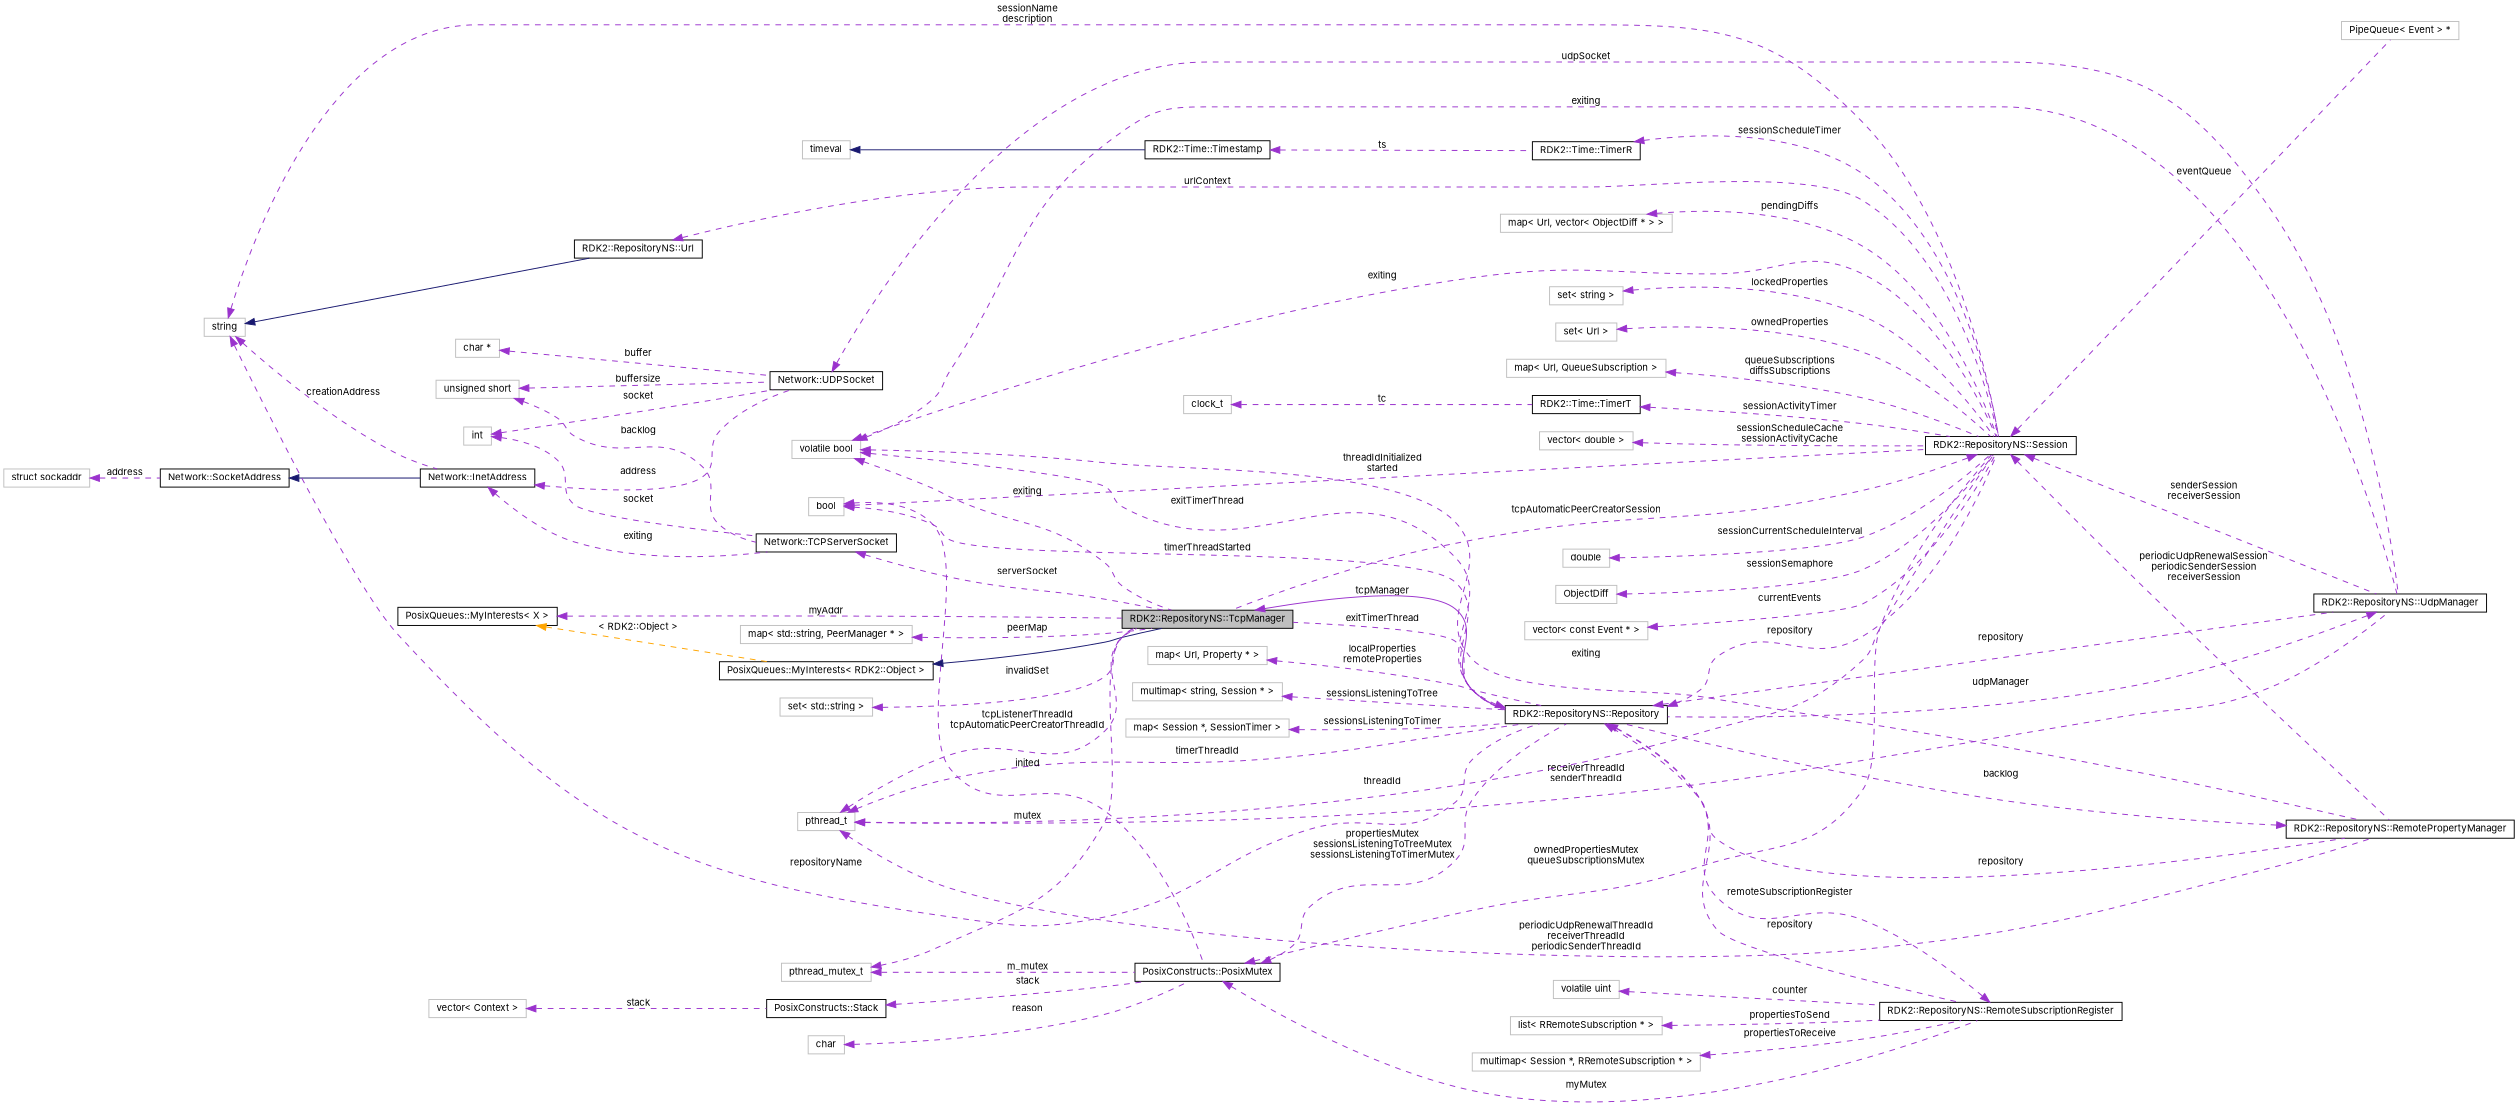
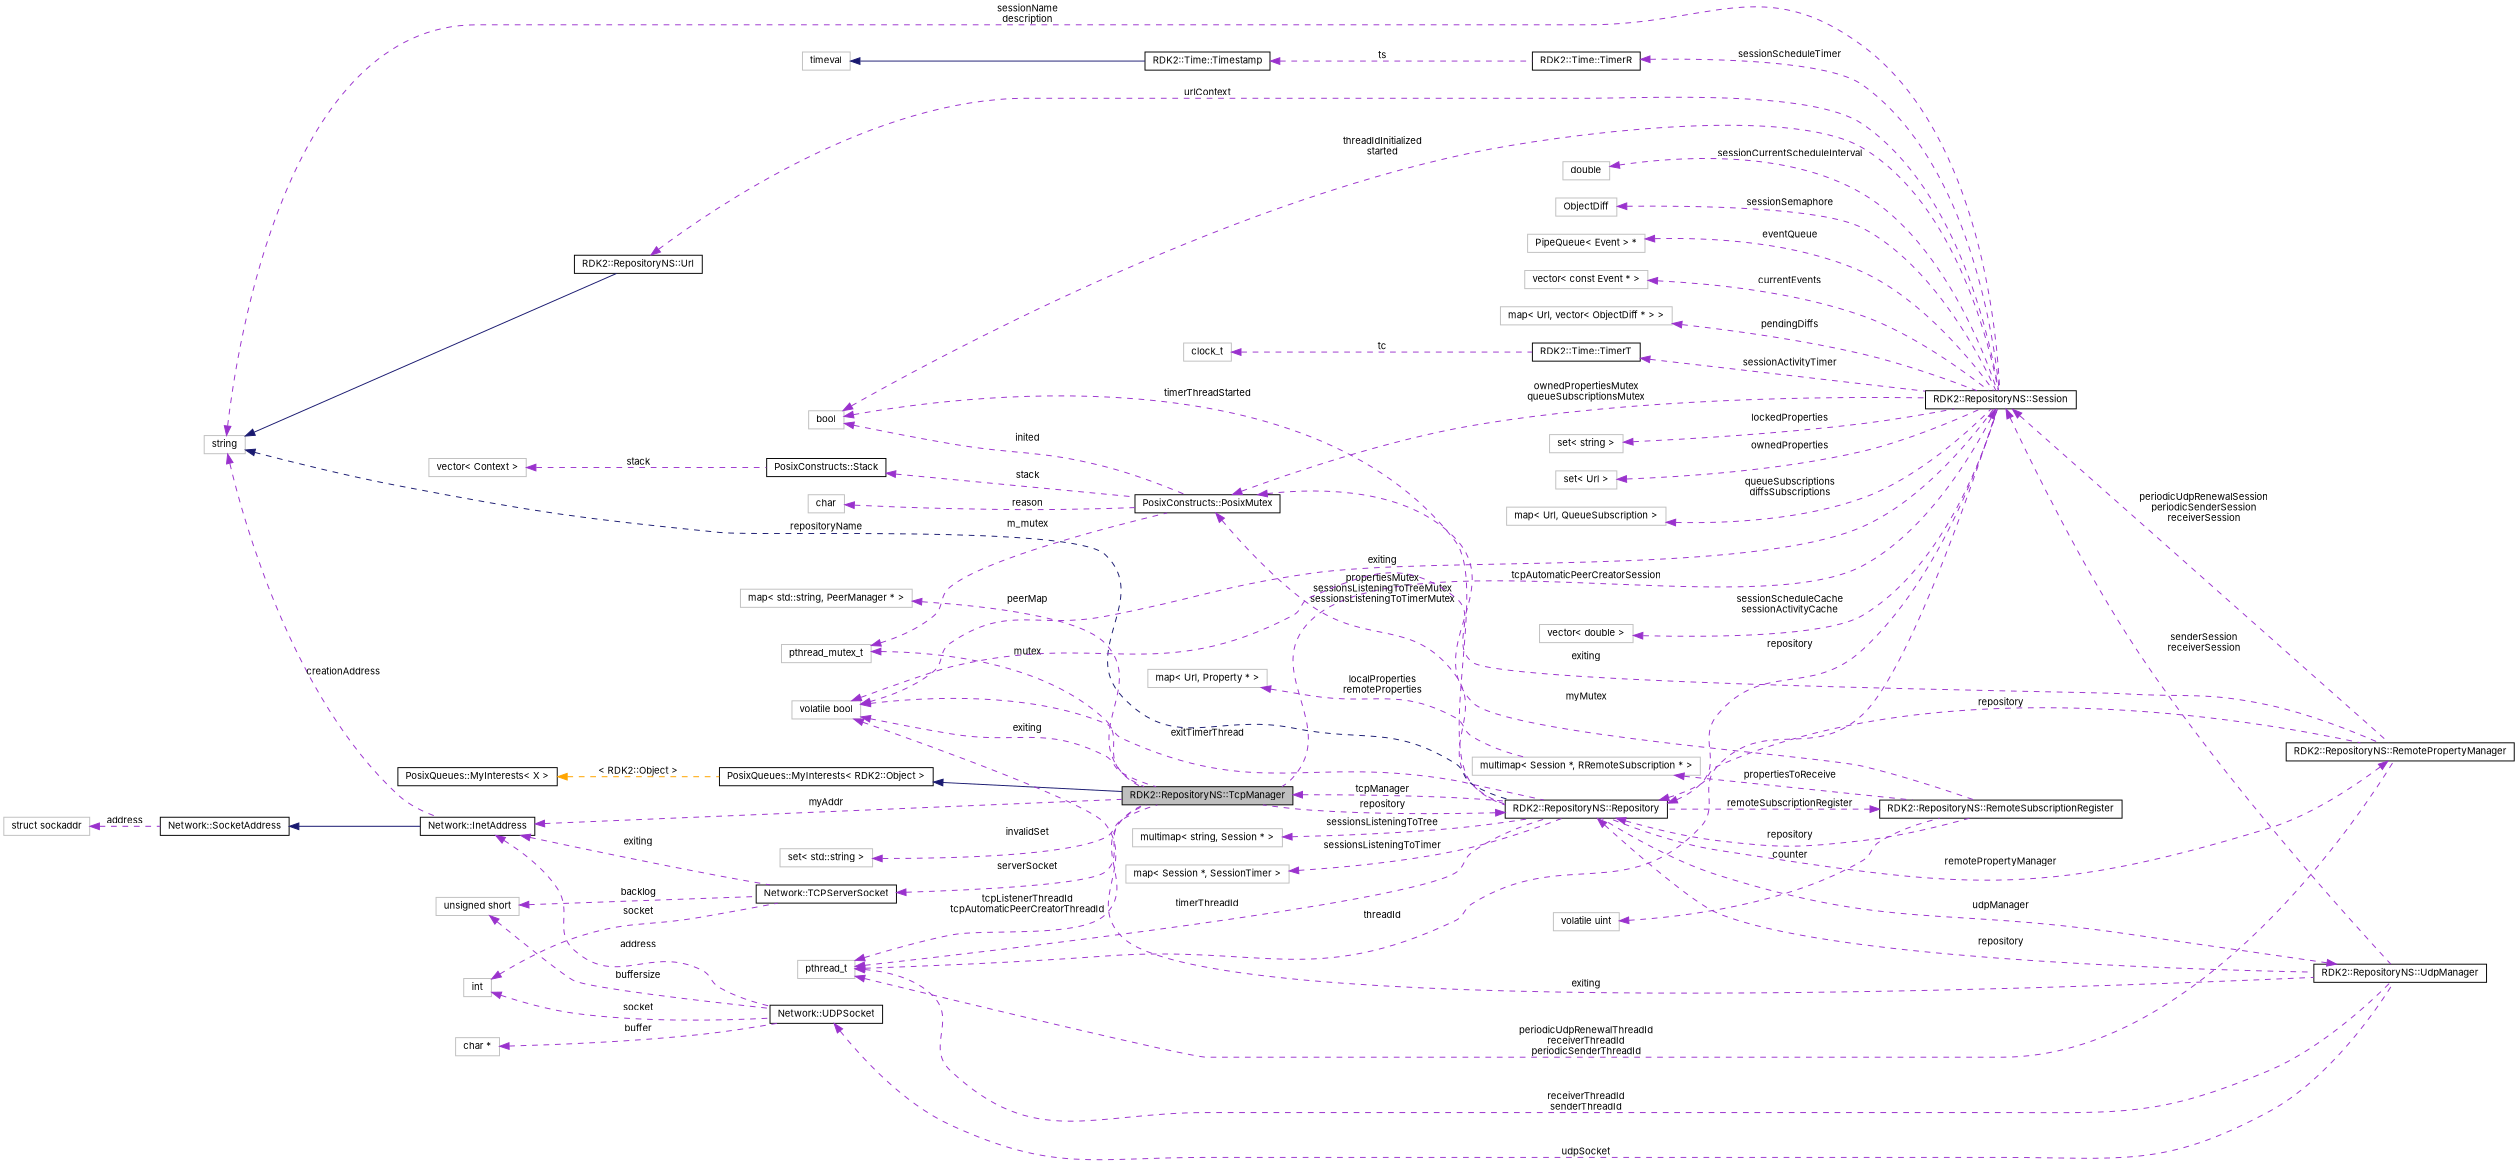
edge "PipeQueue< Event > *" -> "RDK2::RepositoryNS::Session": reversed
edge "RDK2::RepositoryNS::Repository" -> "RDK2::RepositoryNS::TcpManager": style solid -> dashed
edge "RDK2::RepositoryNS::TcpManager" -> "PosixQueues::MyInterests< X >": now "RDK2::RepositoryNS::TcpManager" -> "Network::InetAddress"
edge "RDK2::RepositoryNS::TcpManager" -> "RDK2::RepositoryNS::Repository": label "exitTimerThread" -> "repository"
edge "RDK2::RepositoryNS::Repository" -> "map< Url, Property * >": now "multimap< Session *, RRemoteSubscription * >" -> "map< Url, Property * >"
edge "RDK2::RepositoryNS::Repository" -> "RDK2::RepositoryNS::RemotePropertyManager": label "backlog" -> "remotePropertyManager"
edge "RDK2::RepositoryNS::Repository" -> "string": color darkorchid3 -> midnightblue
node "list< RRemoteSubscription * >": removed
